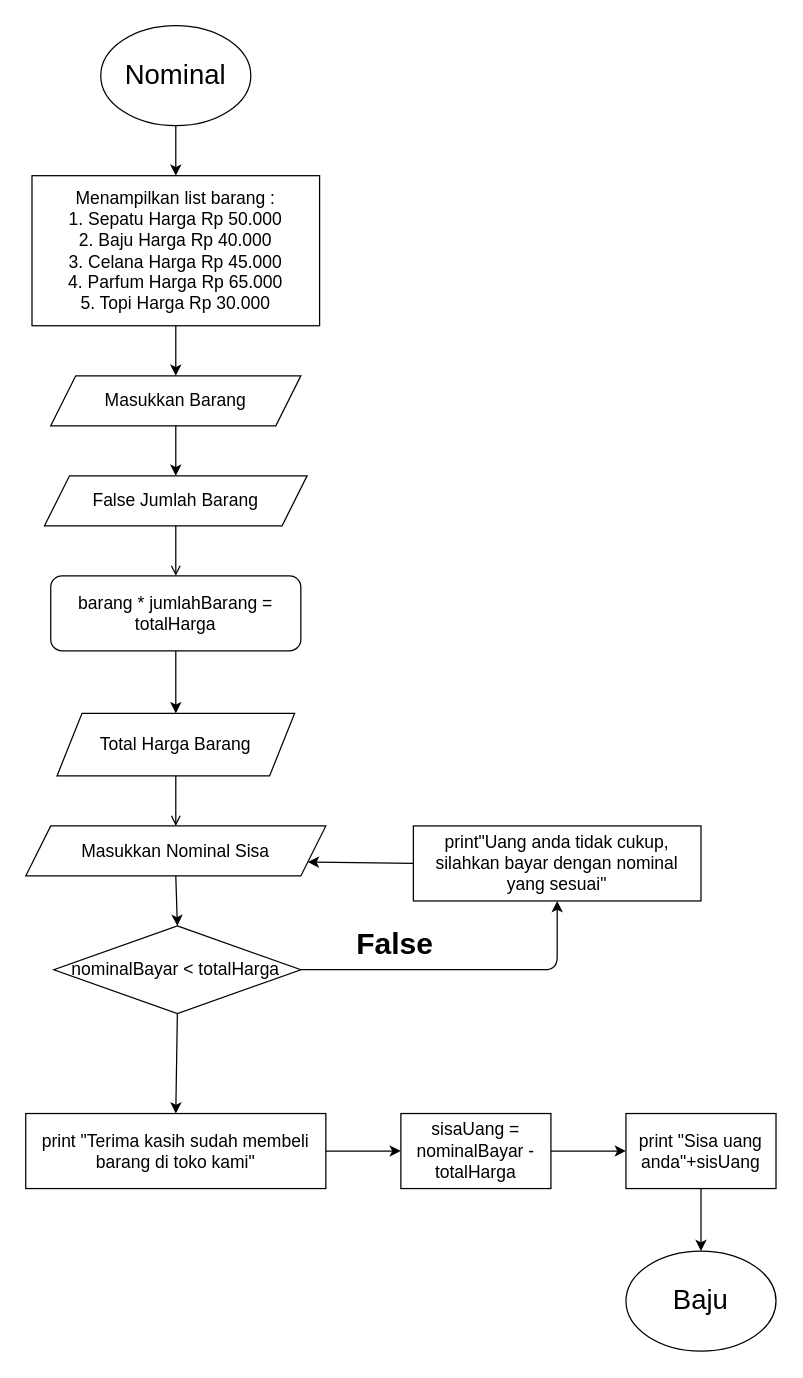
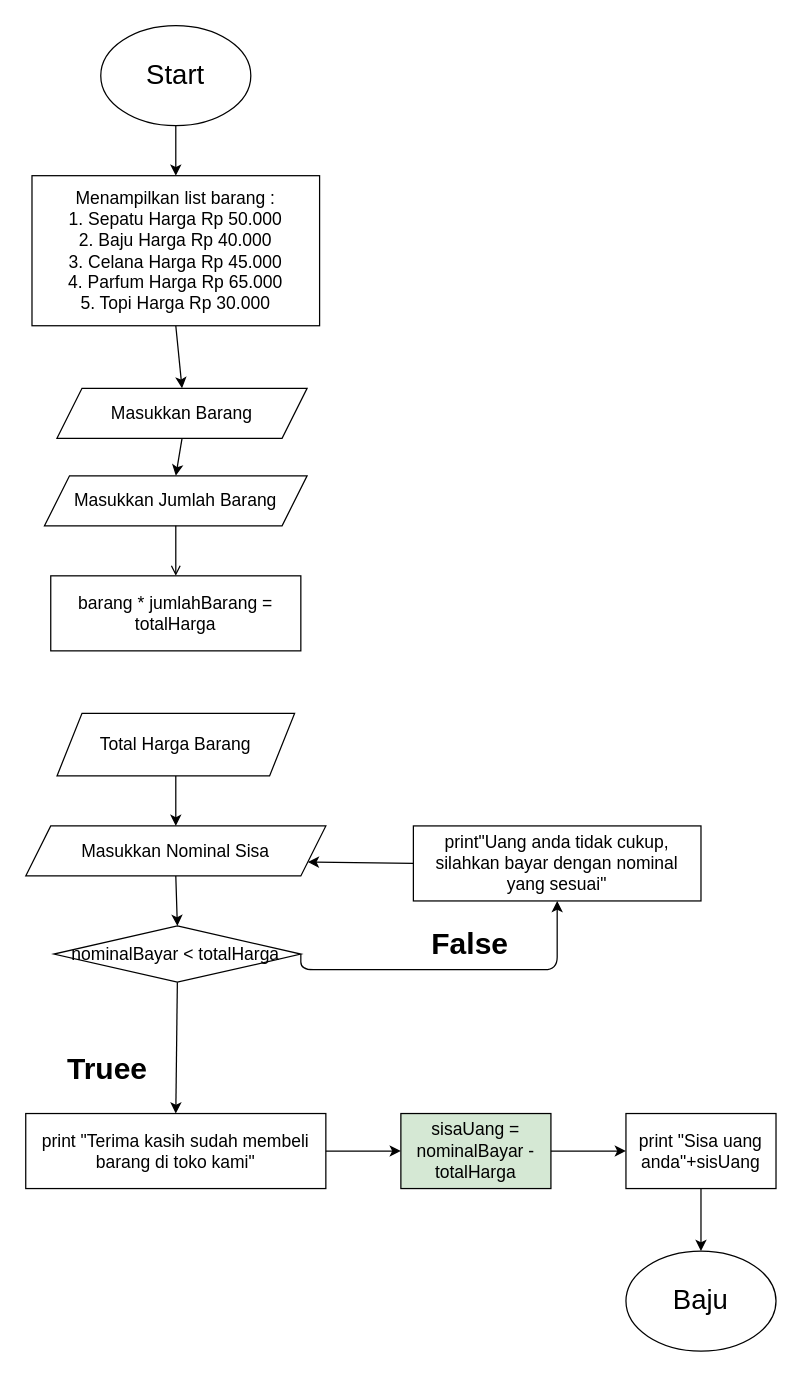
node "Nominal": label "Nominal" -> "Start"
node "Masukkan Barang": moved (176, 401) -> (182, 413)
node "False Jumlah Barang": label "False Jumlah Barang" -> "Masukkan Jumlah Barang"
node "barang * jumlahBarang = totalHarga": shape rounded rectangle -> rectangle
edge "barang * jumlahBarang = totalHarga" -> "Total Harga Barang": removed
edge "Total Harga Barang" -> "Masukkan Nominal Sisa": arrowhead open -> classic
node "False": moved (394, 944) -> (469, 944)
node "nominalBayar < totalHarga": size 247x88 -> 247x56
node "Truee": added
node "sisaUang = nominalBayar - totalHarga": fillcolor #ffffff -> #d5e8d4
